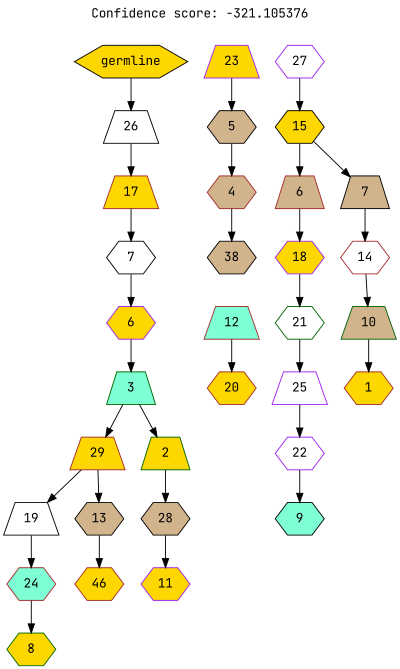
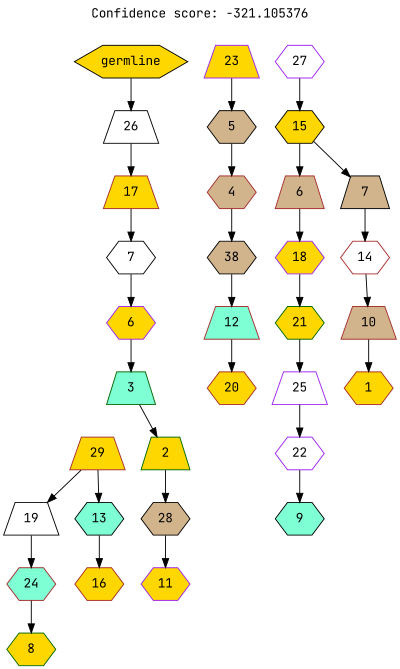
edge "38" -> "12": added
node "21": fillcolor white -> gold
node "10": color darkgreen -> brown
edge "3" -> "29": removed
node "13": fillcolor tan -> aquamarine
node "46": label "46" -> "16"
